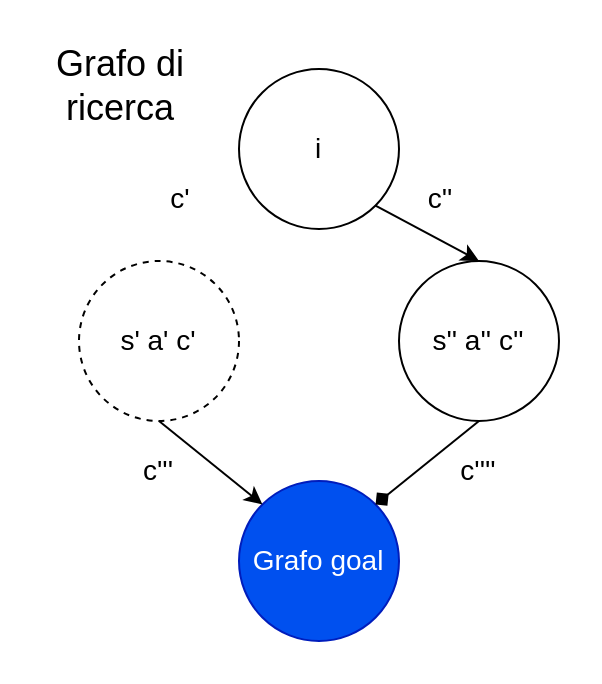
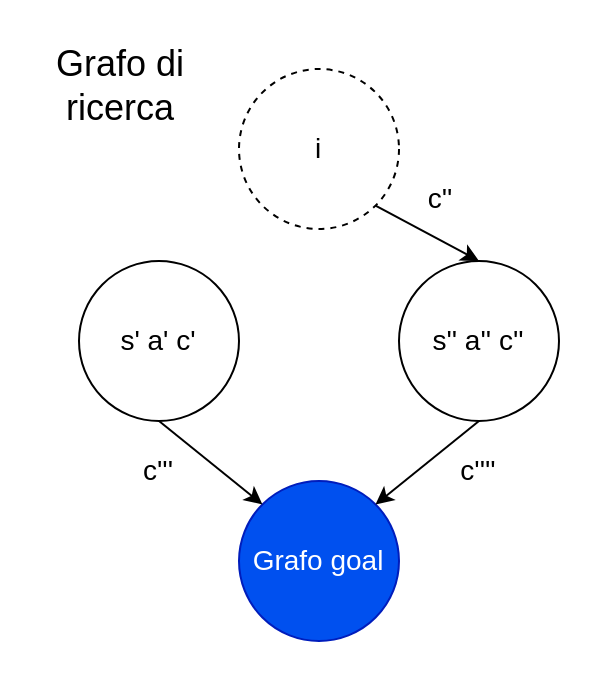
node "i": style solid -> dashed
node "c'": removed
node "s' a' c'": style dashed -> solid
edge "s'' a'' c''" -> "Grafo goal": arrowhead diamond -> classic
